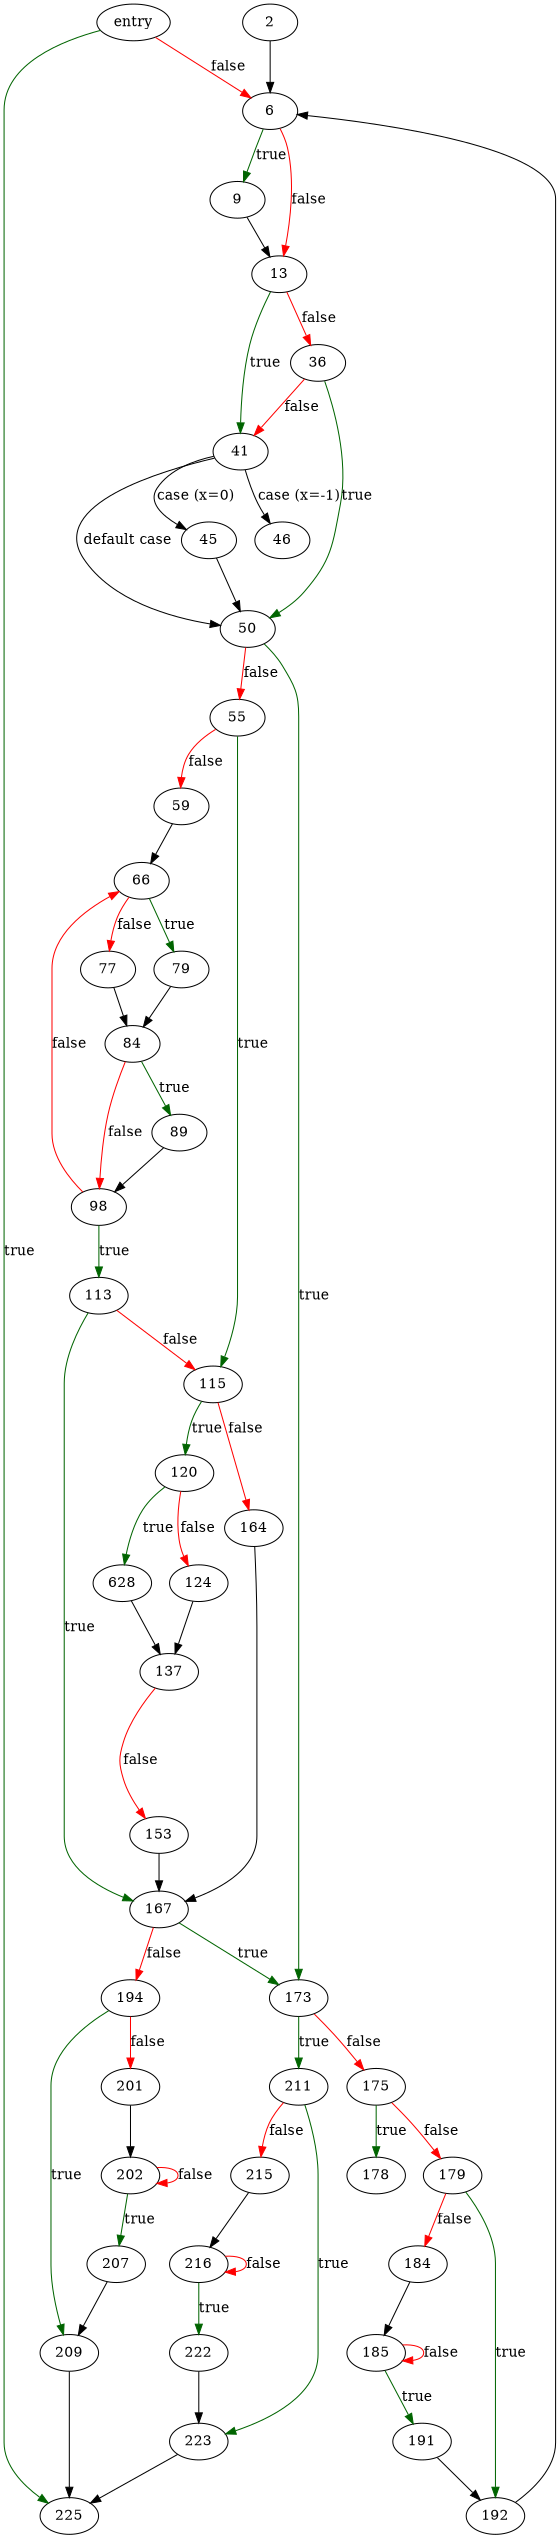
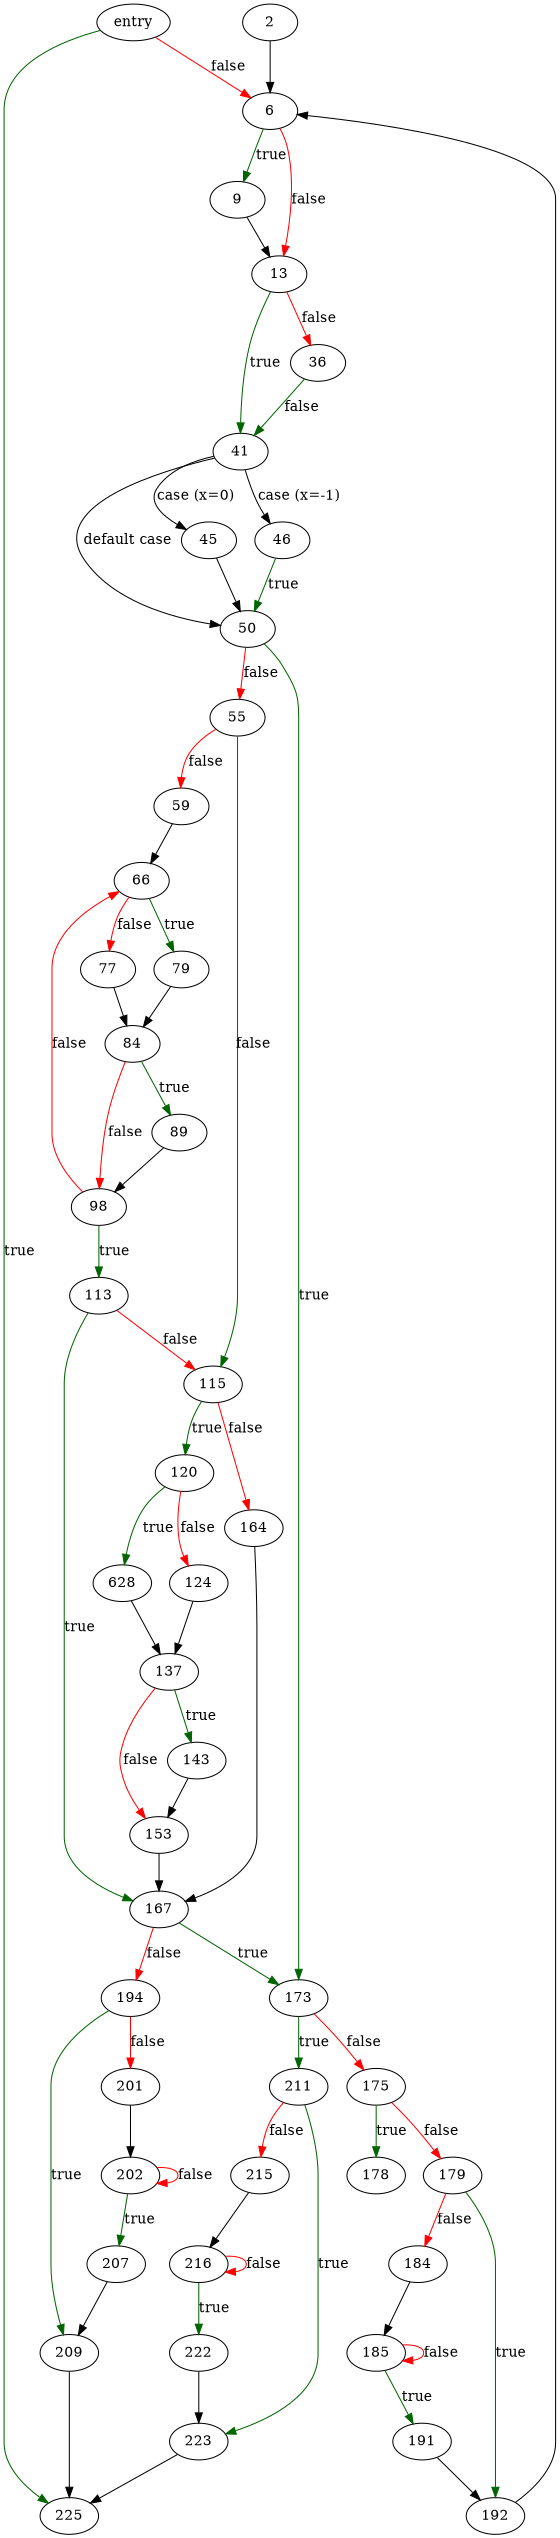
edge "36" -> "41": color red -> darkgreen
edge "36" -> "50": now "46" -> "50"
edge "55" -> "115": label "true" -> "false"
node "143": added
